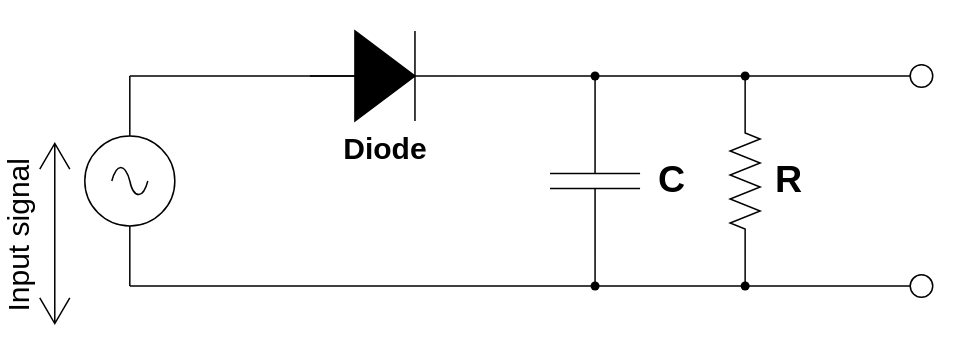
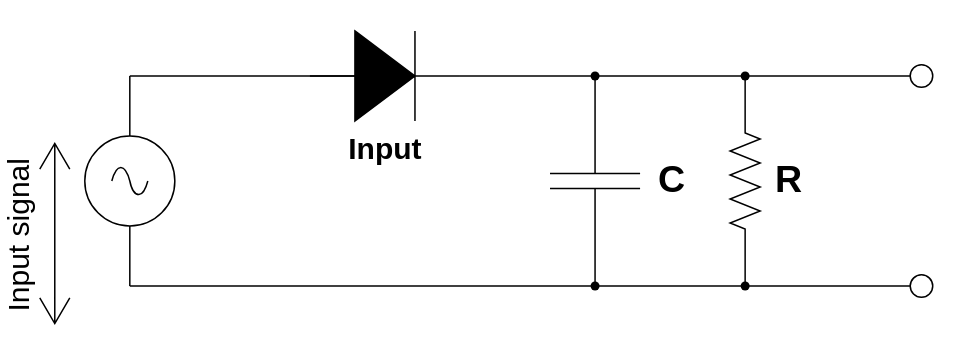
node "Diode": label "Diode" -> "Input"
